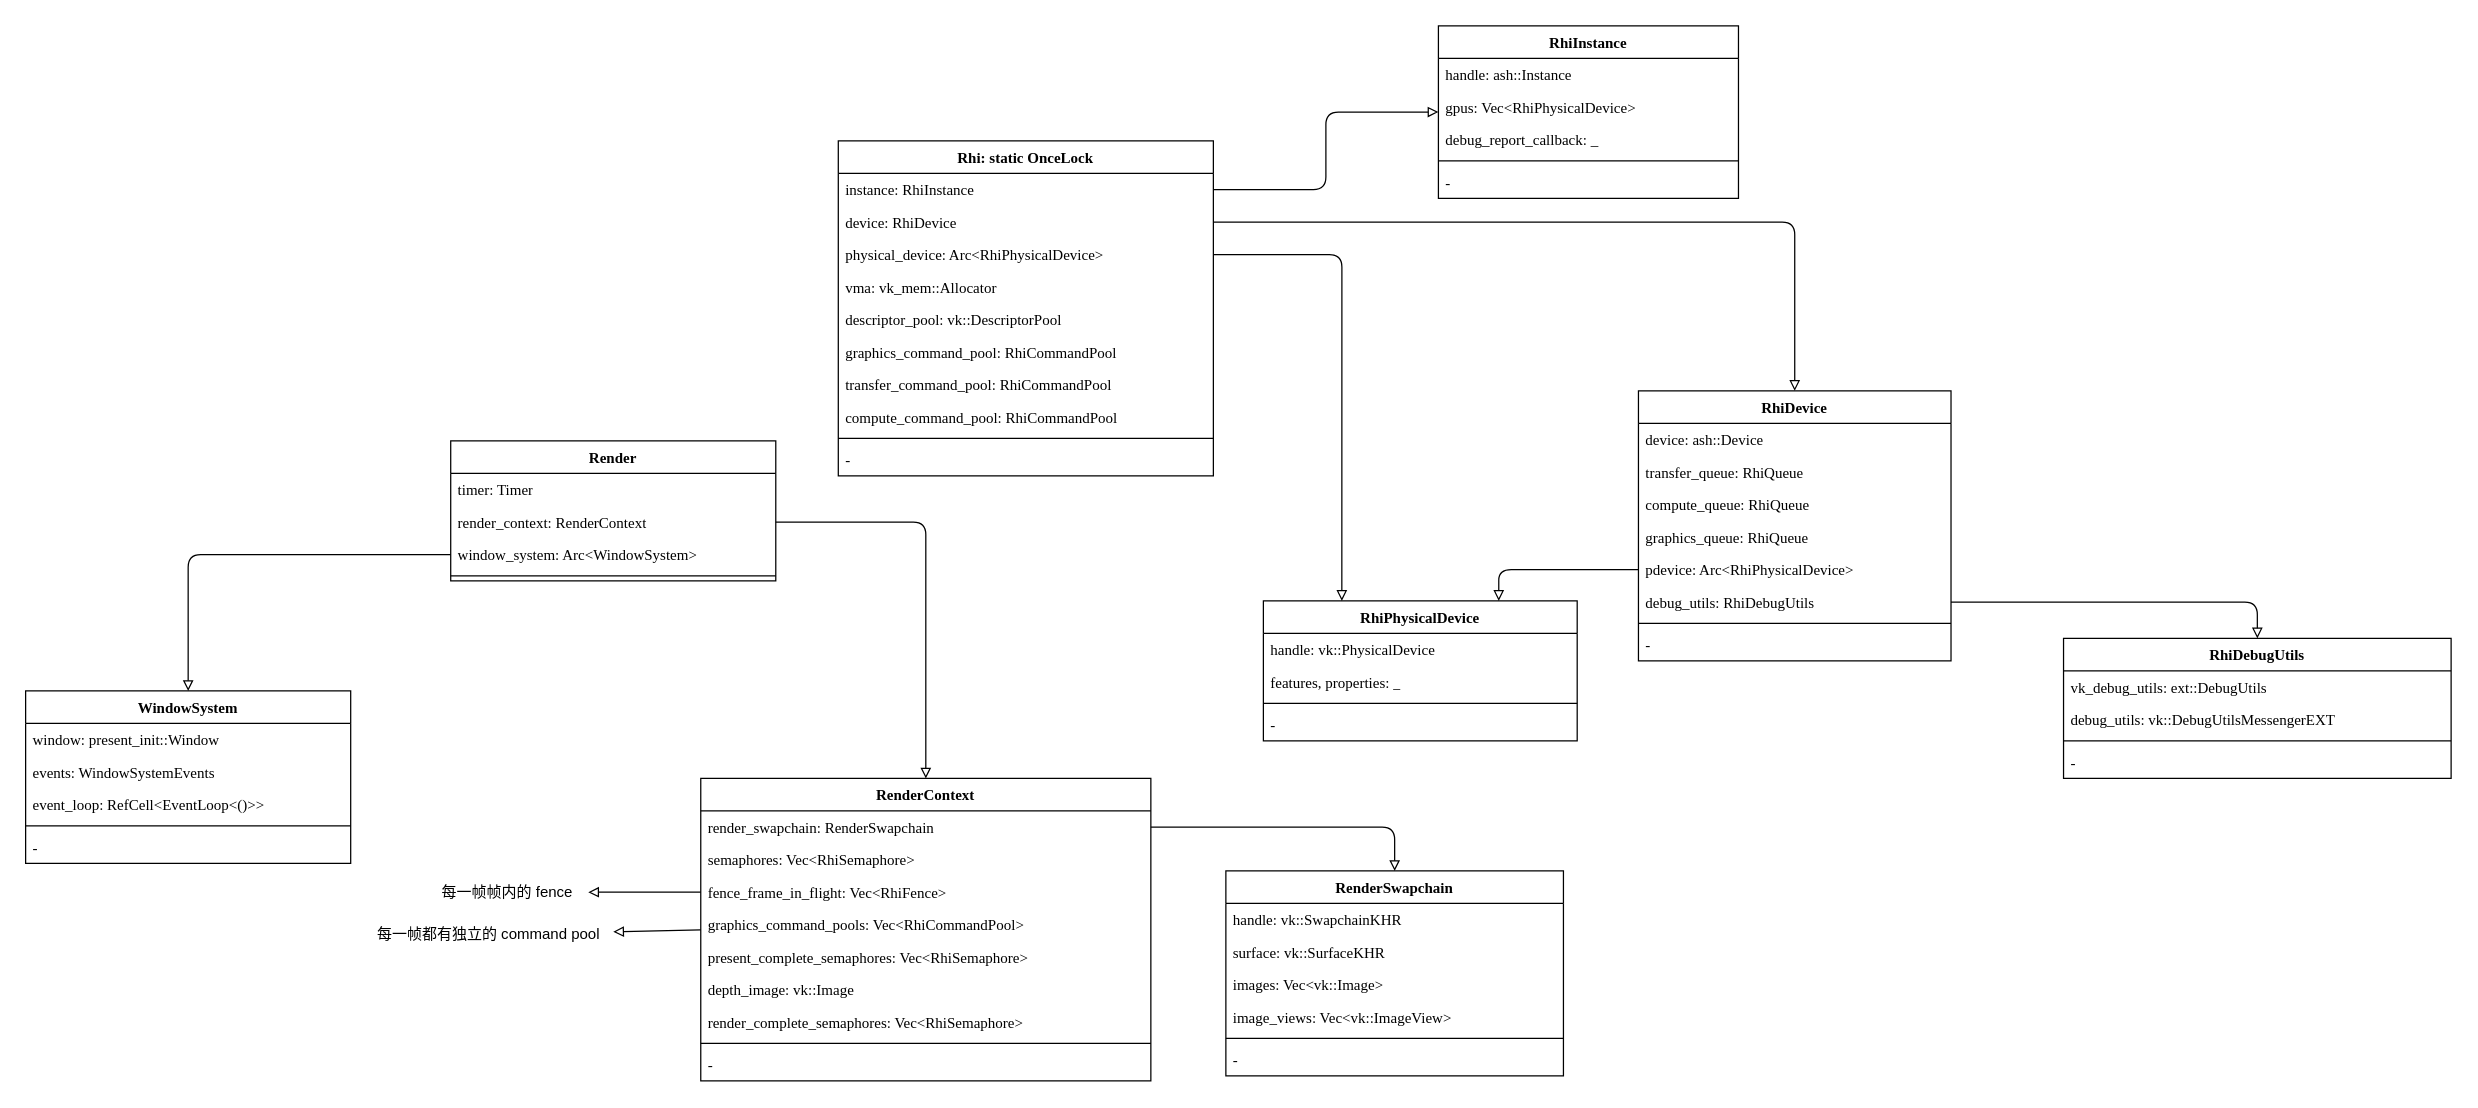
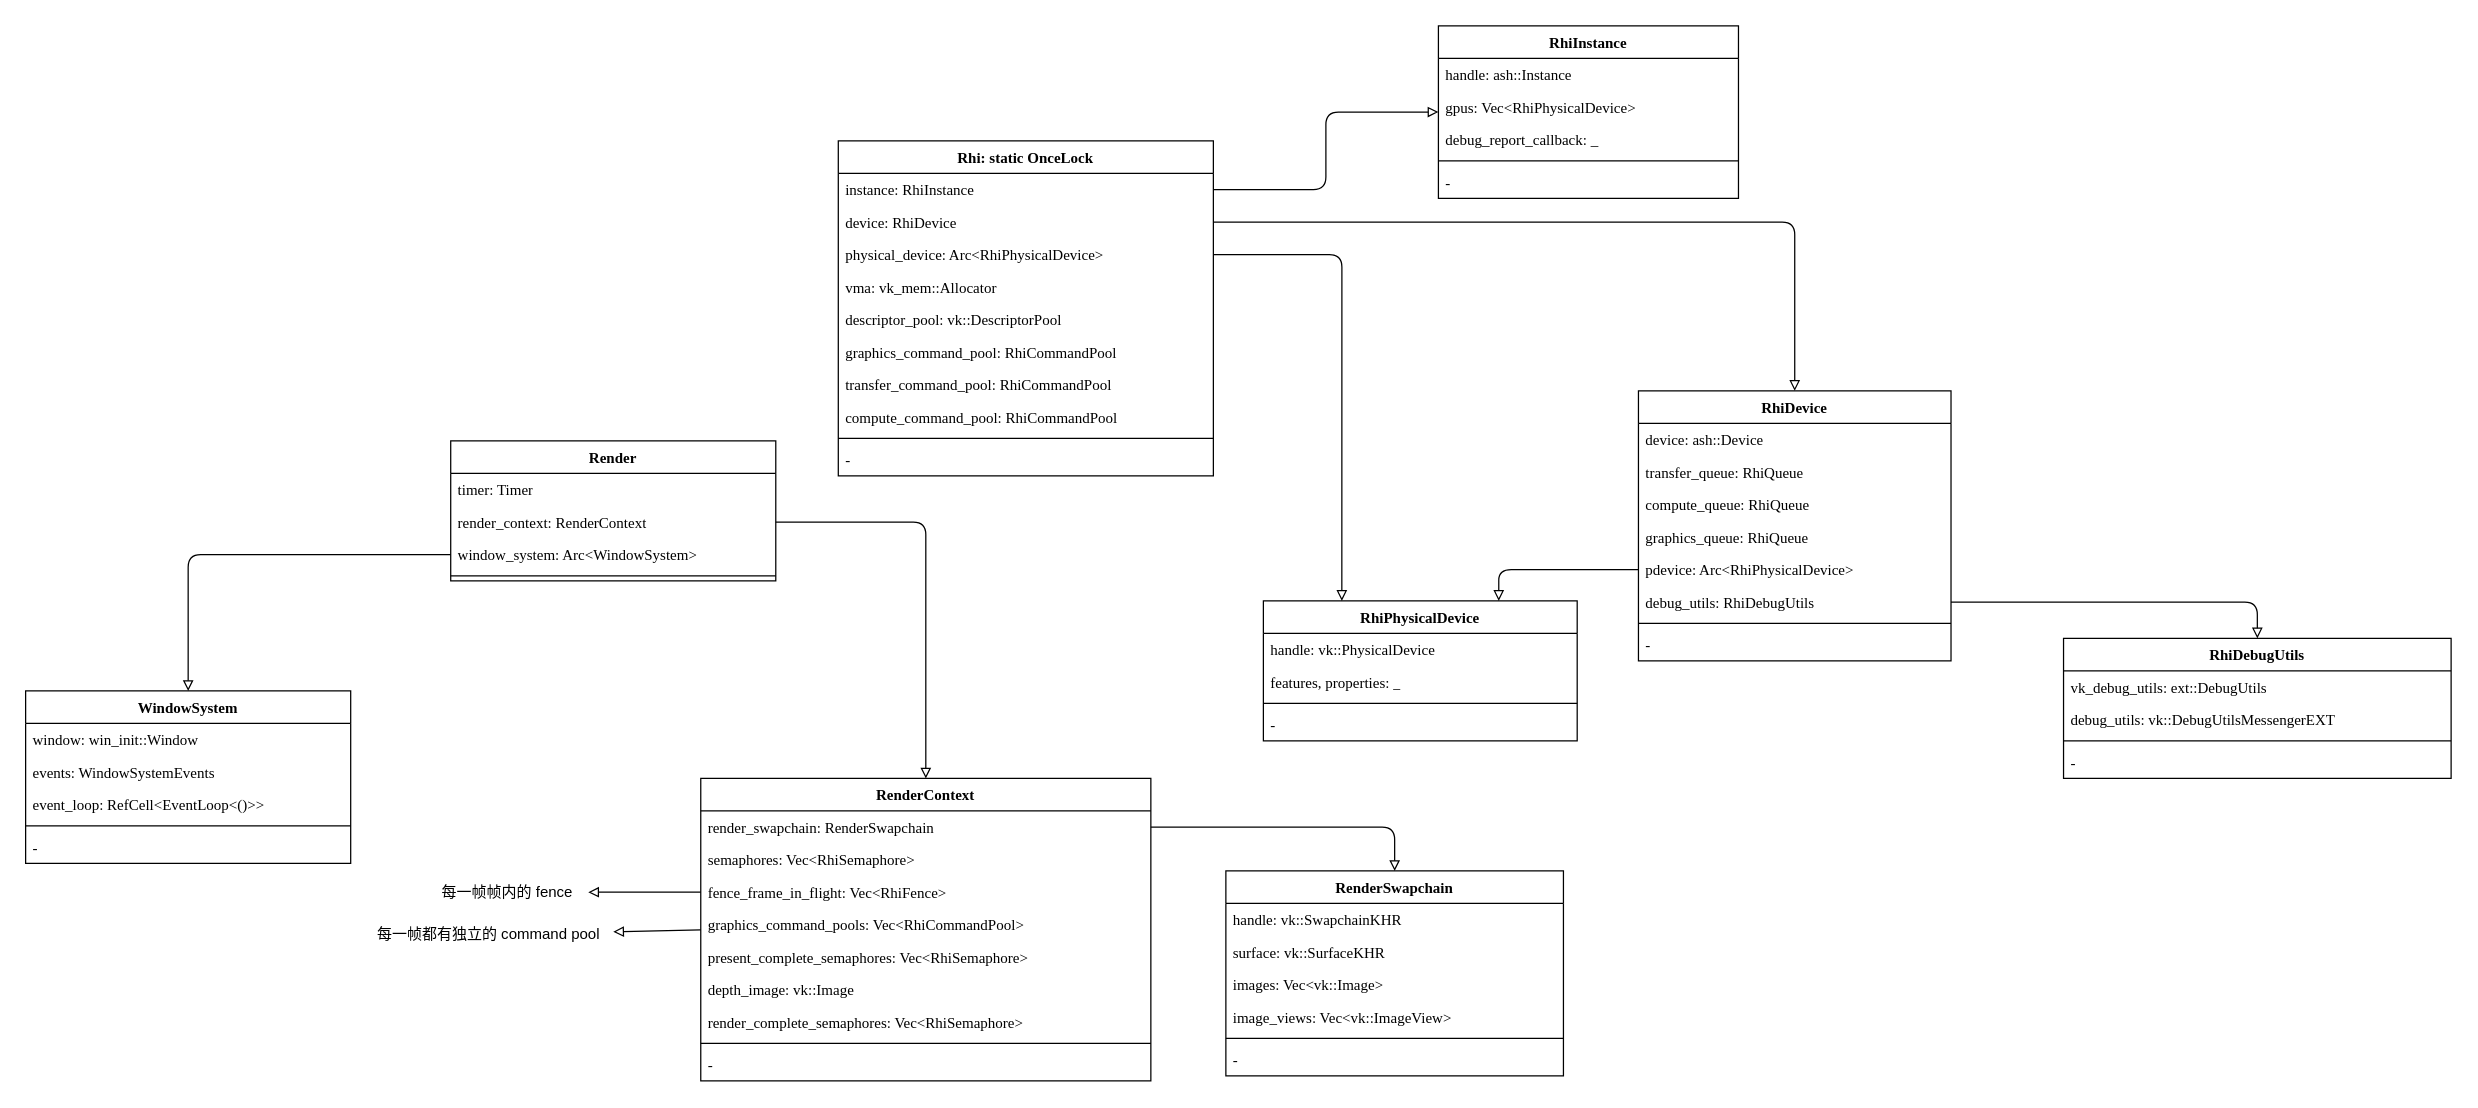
node "window: present_init::Window": label "window: present_init::Window" -> "window: win_init::Window"
